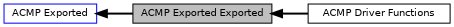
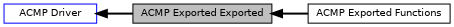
node "ACMP Exported": label "ACMP Exported" -> "ACMP Driver"
node "ACMP Driver Functions": label "ACMP Driver Functions" -> "ACMP Exported Functions"
